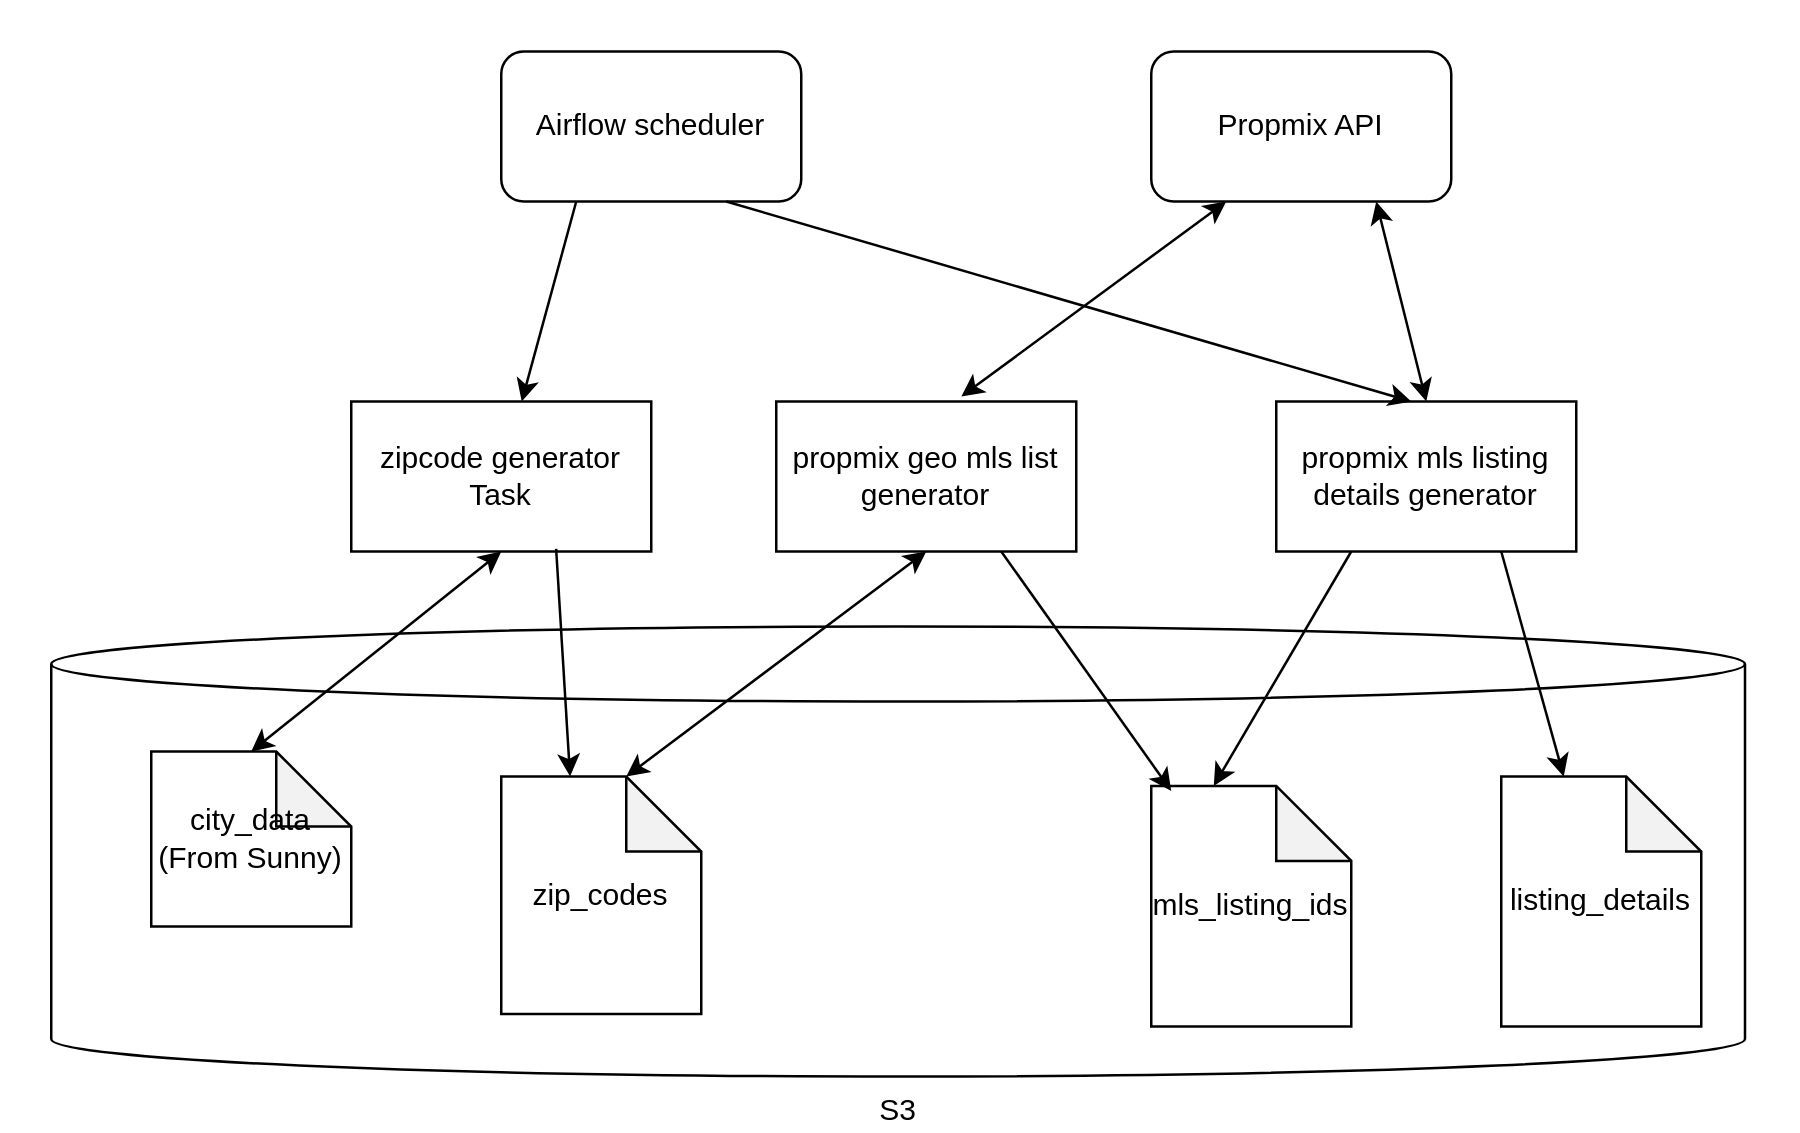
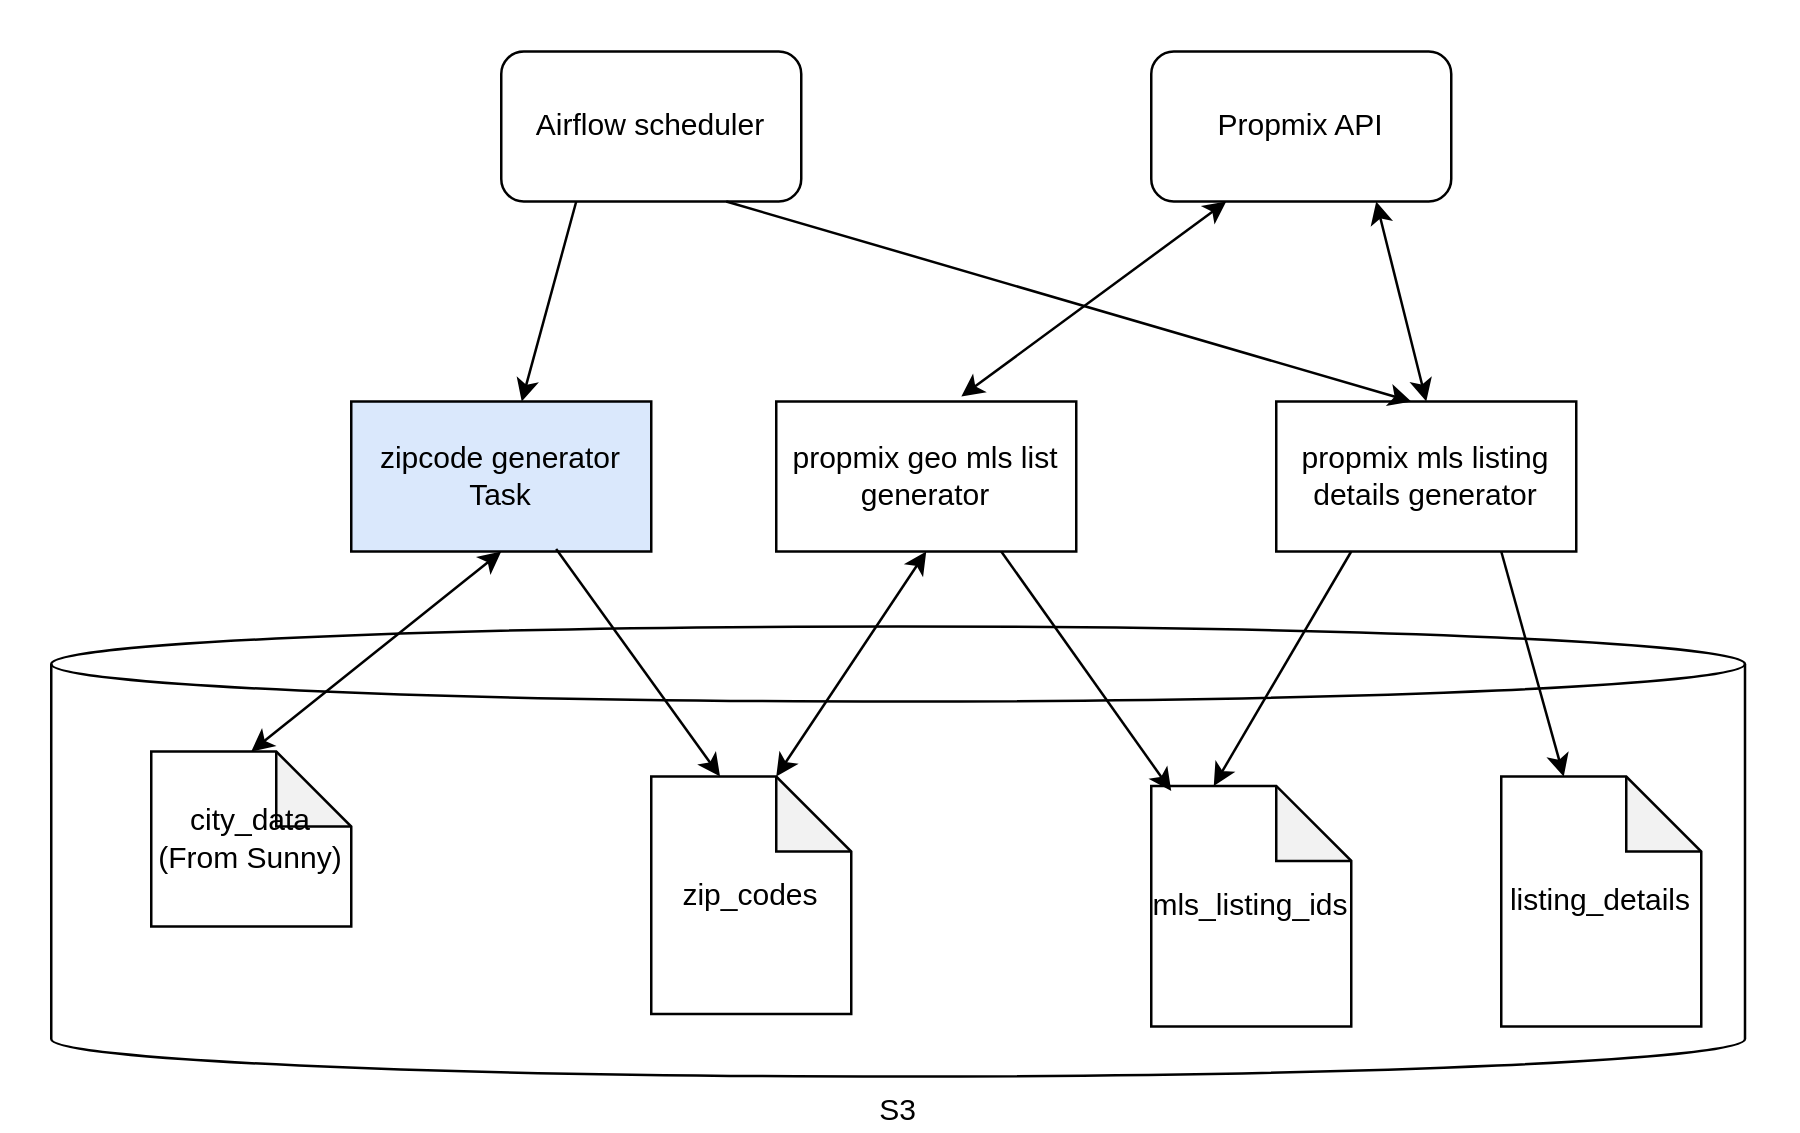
node "zipcode generator Task": fillcolor #ffffff -> #dae8fc
node "zip_codes": moved (601, 895) -> (751, 895)
